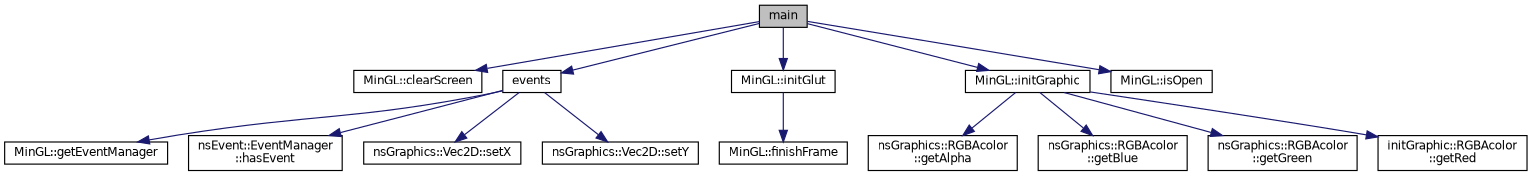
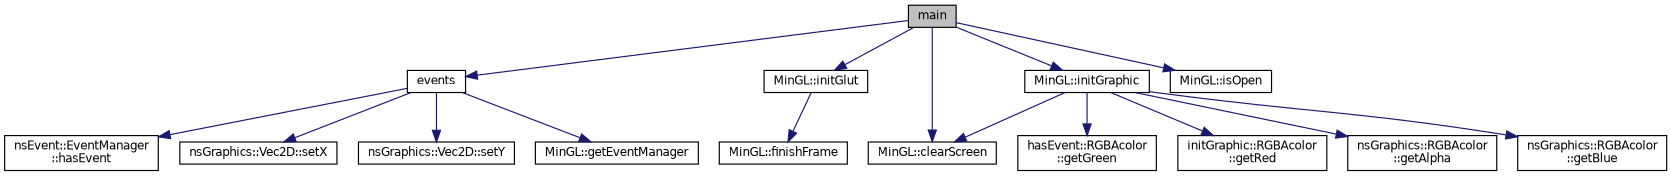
edge "MinGL::initGraphic" -> "MinGL::clearScreen": added
node "nsGraphics::RGBAcolor ::getGreen": label "nsGraphics::RGBAcolor ::getGreen" -> "hasEvent::RGBAcolor ::getGreen"
